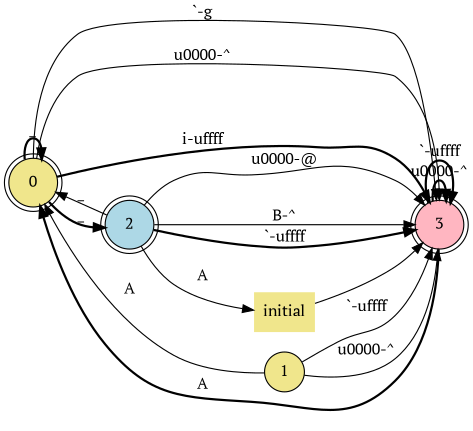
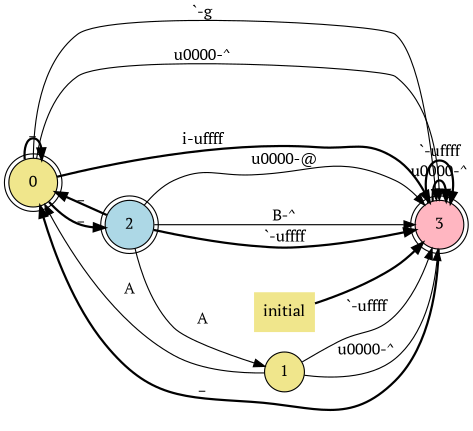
edge "2" -> "0": style solid -> bold
edge "initial" -> "3": style solid -> bold
edge "2" -> "initial": now "2" -> "1"
edge "3" -> "0": label "A" -> "_"
